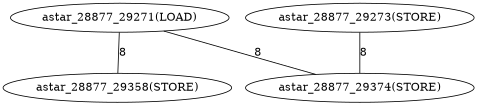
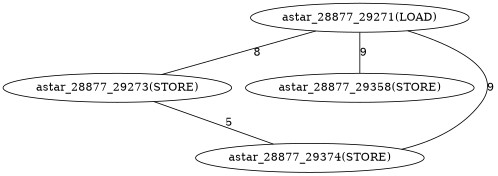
edge "astar_28877_29271(LOAD)" -- "astar_28877_29358(STORE)": label "8" -> "9"
edge "astar_28877_29271(LOAD)" -- "astar_28877_29273(STORE)": added, label "8"
edge "astar_28877_29271(LOAD)" -- "astar_28877_29374(STORE)": label "8" -> "9"
edge "astar_28877_29273(STORE)" -- "astar_28877_29374(STORE)": label "8" -> "5"
